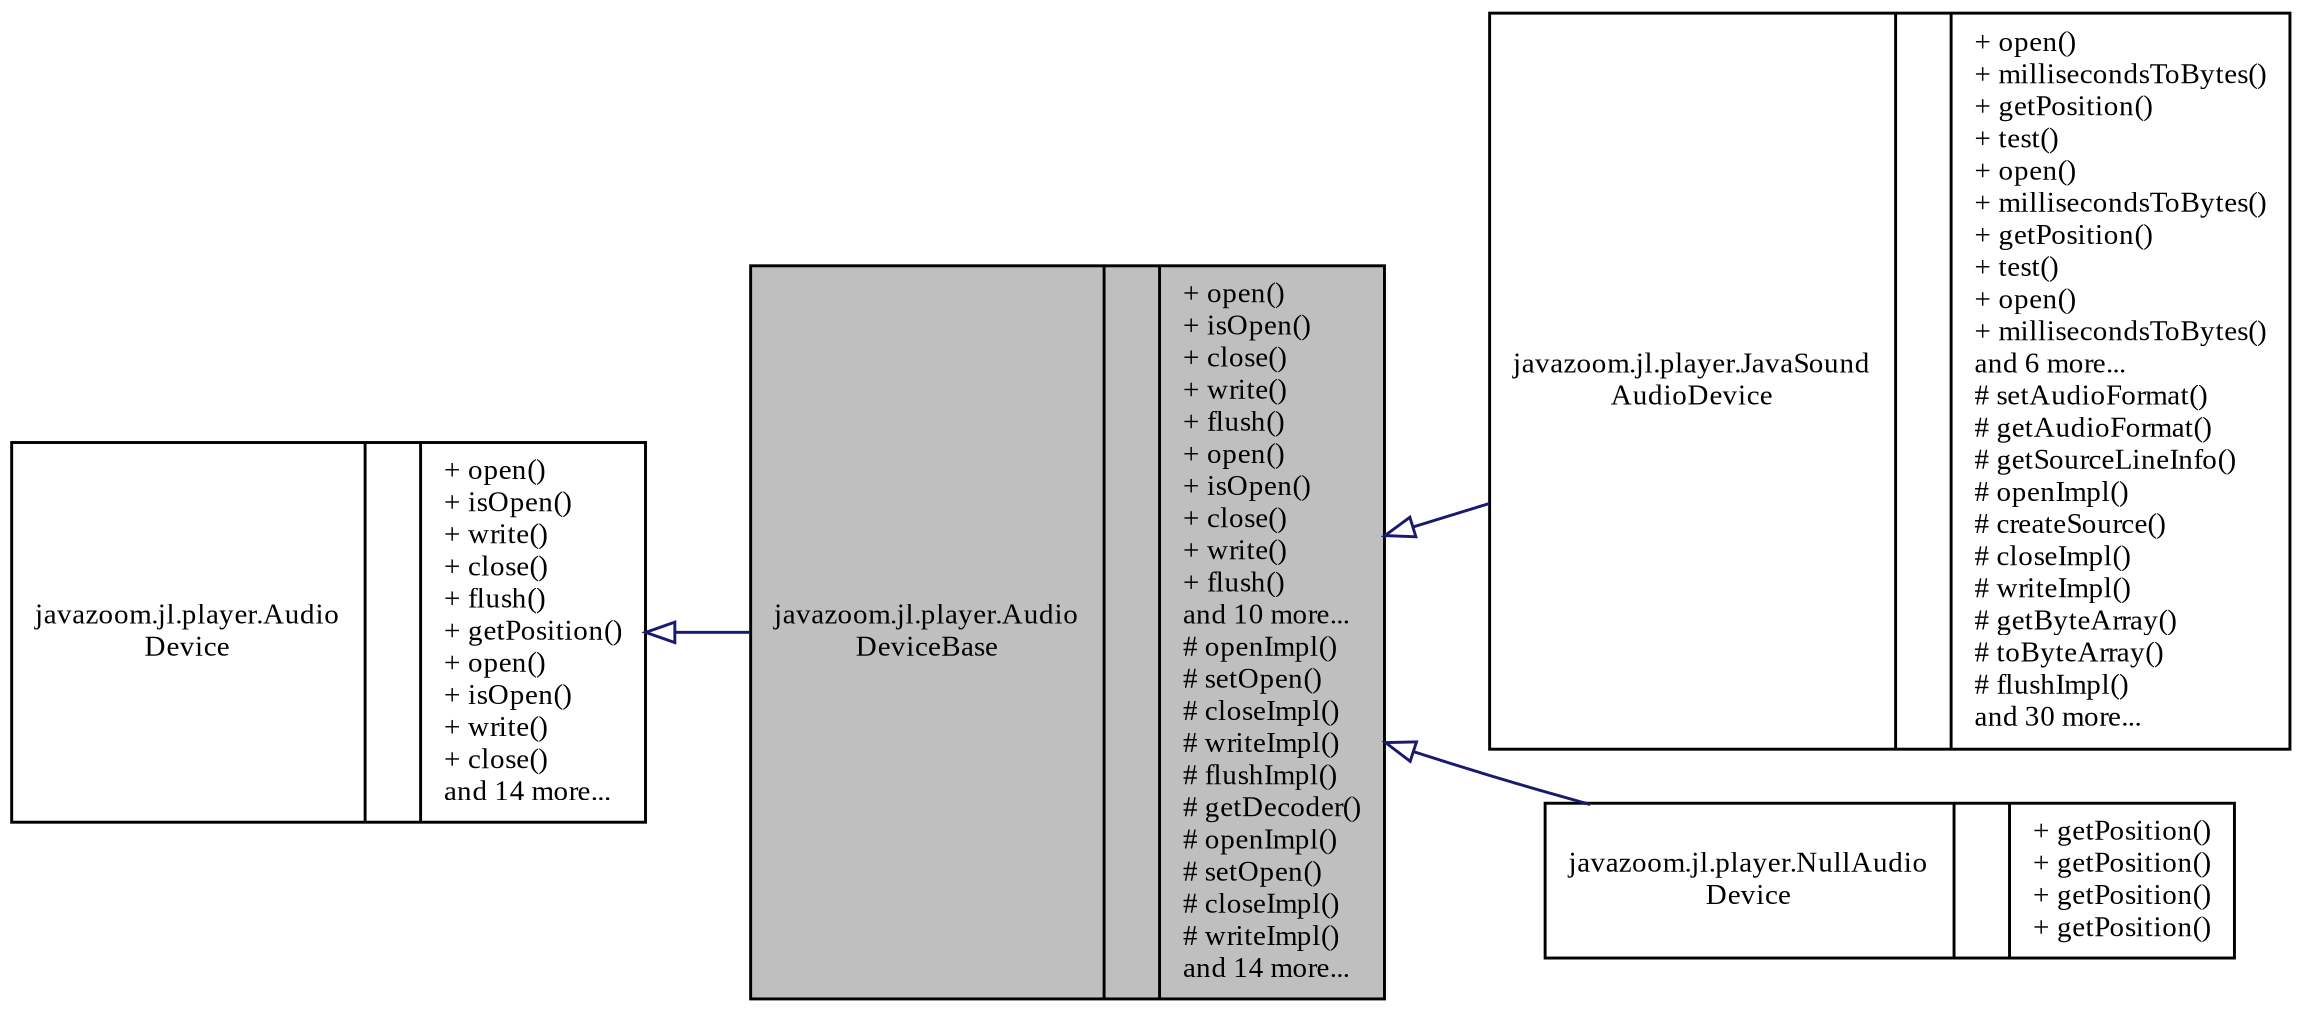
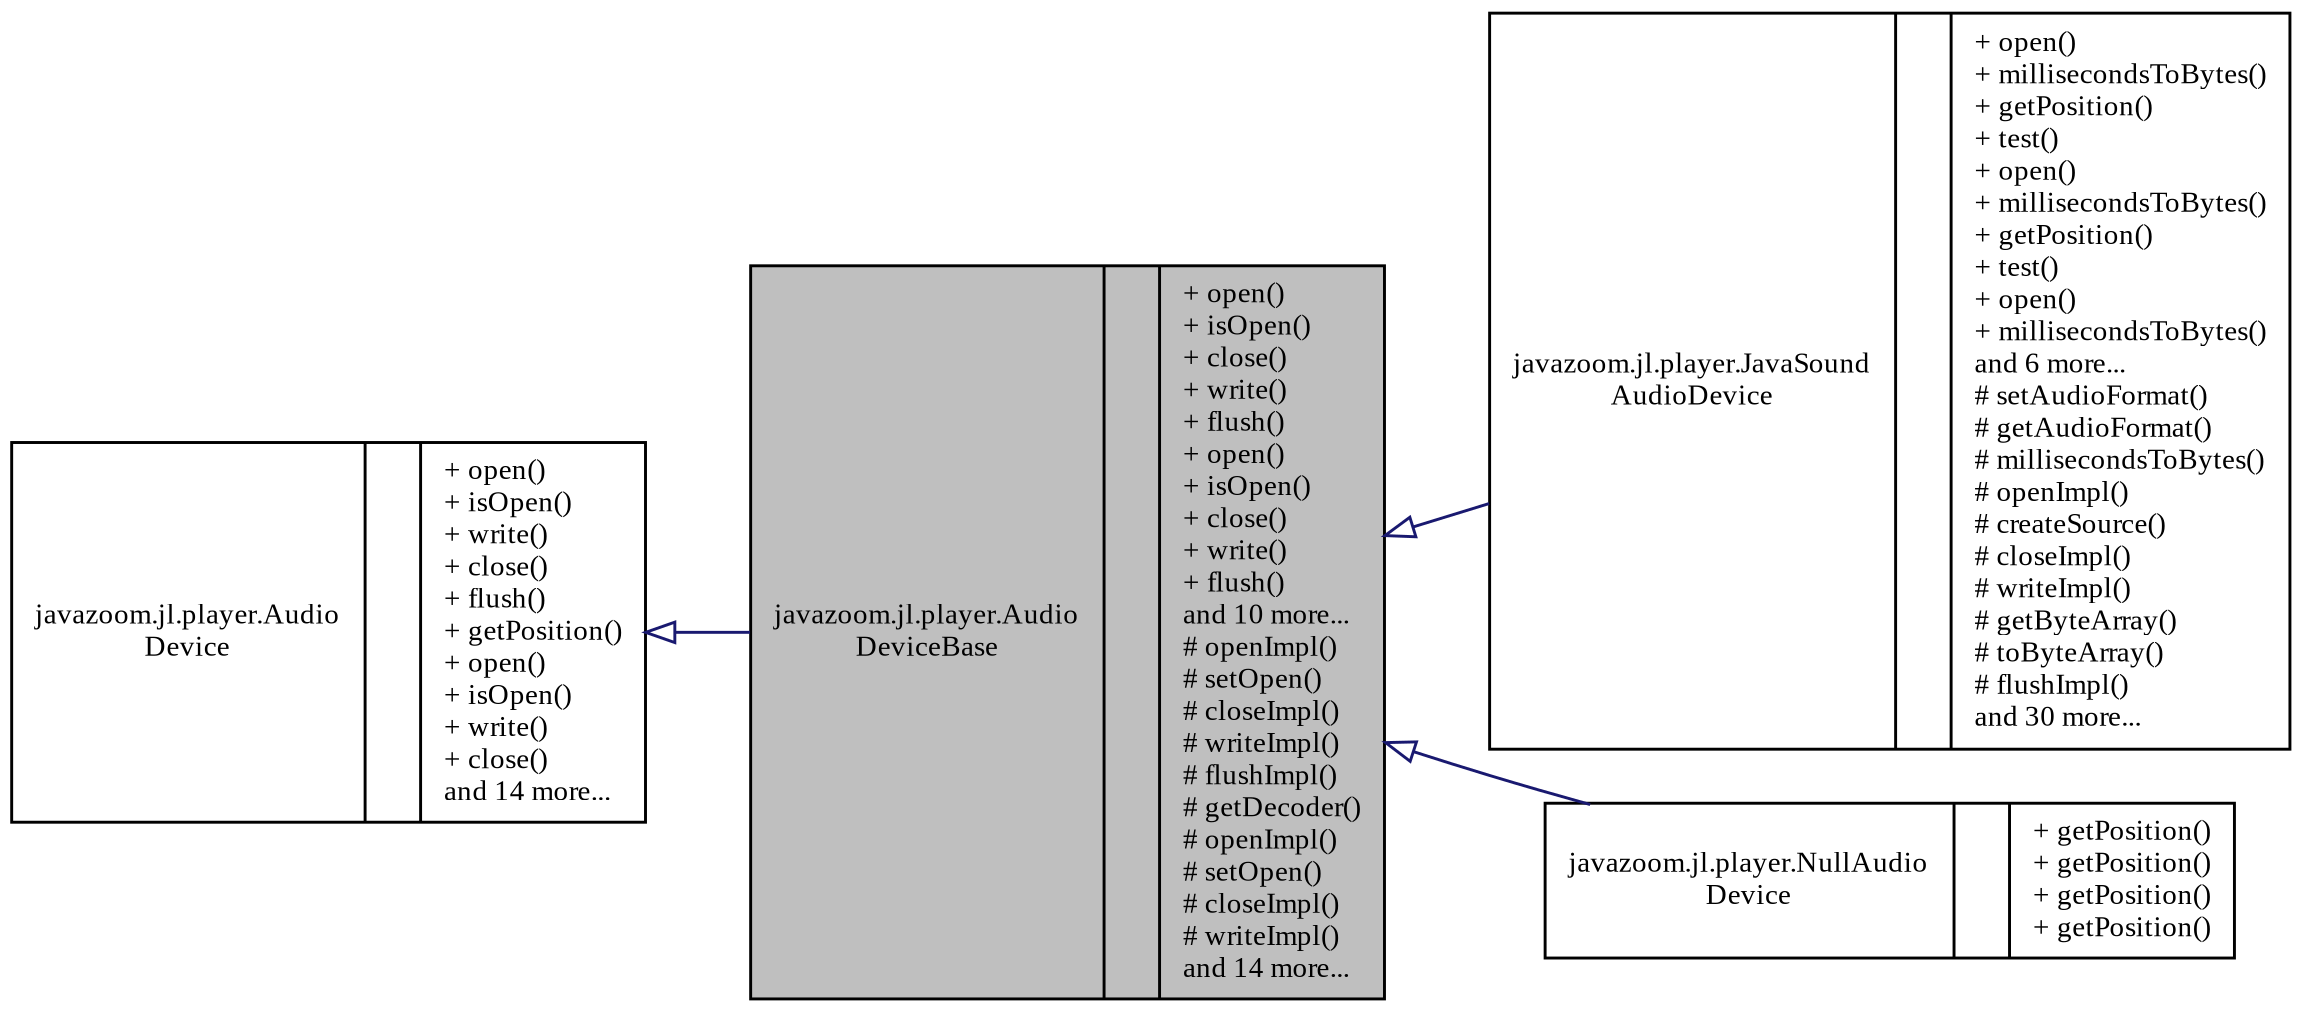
node "javazoom.jl.player.JavaSound": text "# getSourceLineInfo()" -> "# millisecondsToBytes()"
